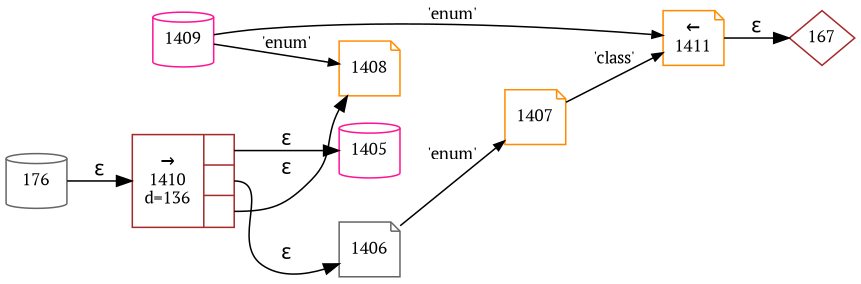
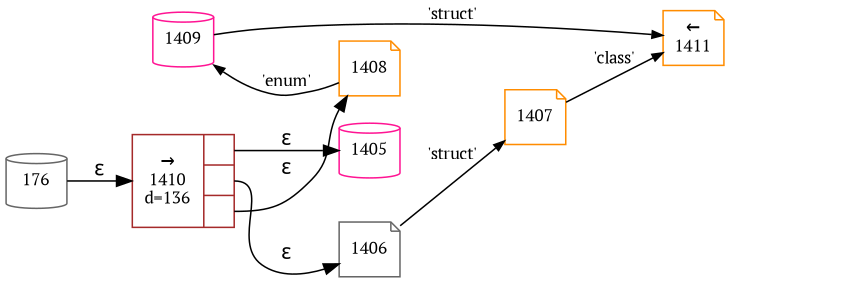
edge "1409" -> "← 1411": label "'enum'" -> "'struct'"
node "167": removed
edge "1409" -> "1408": reversed
edge "1406" -> "1407": label "'enum'" -> "'struct'"
